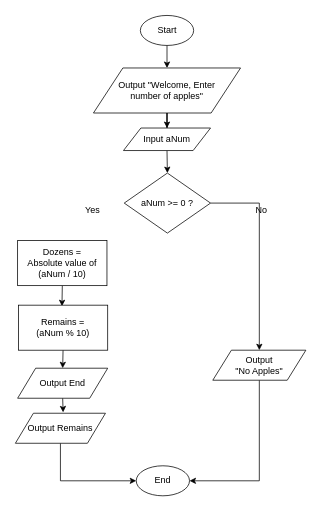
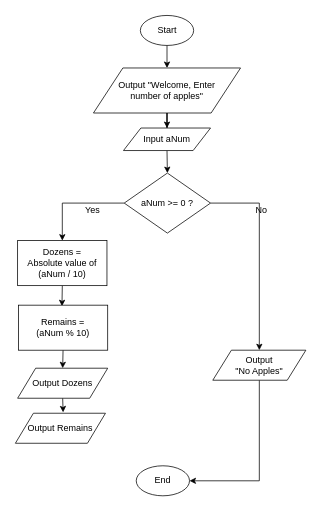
edge "aNum >= 0 ?" -> "Dozens = Absolute value of (aNum / 10)": added
node "Output End": label "Output End" -> "Output Dozens"
edge "Output Remains" -> "End": removed
